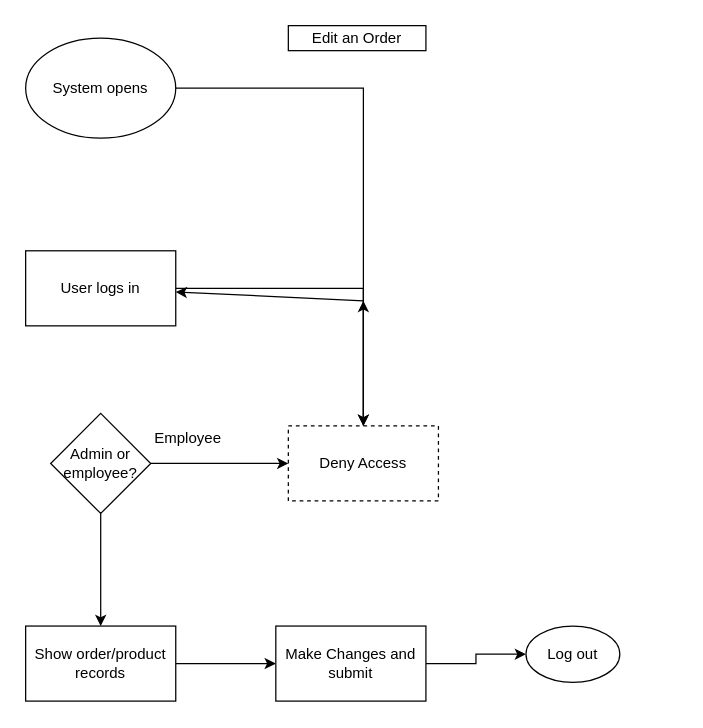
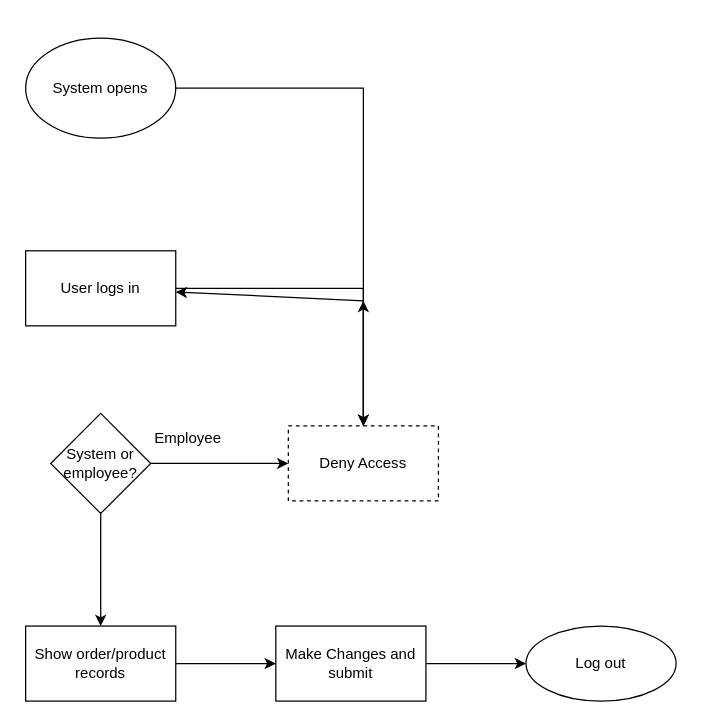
node "Edit an Order": removed
node "Admin or employee?": label "Admin or employee?" -> "System or employee?"
node "Log out": size 94x56 -> 150x75
